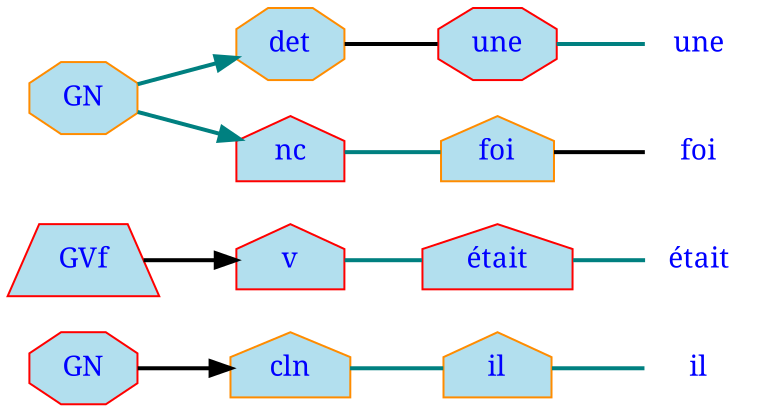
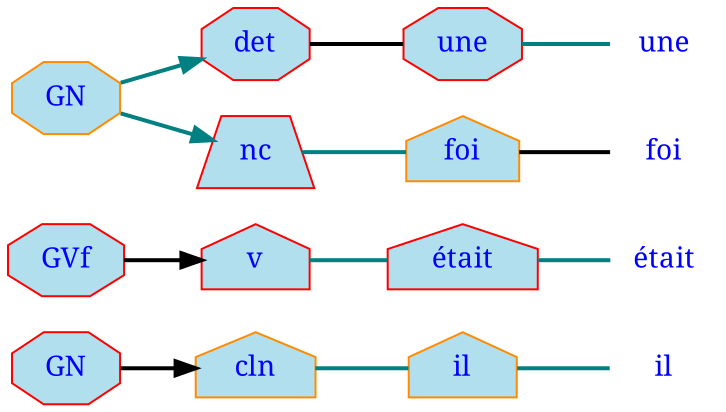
node "det": color darkorange -> red
node "nc": shape house -> trapezium
node "GVf": shape trapezium -> octagon
